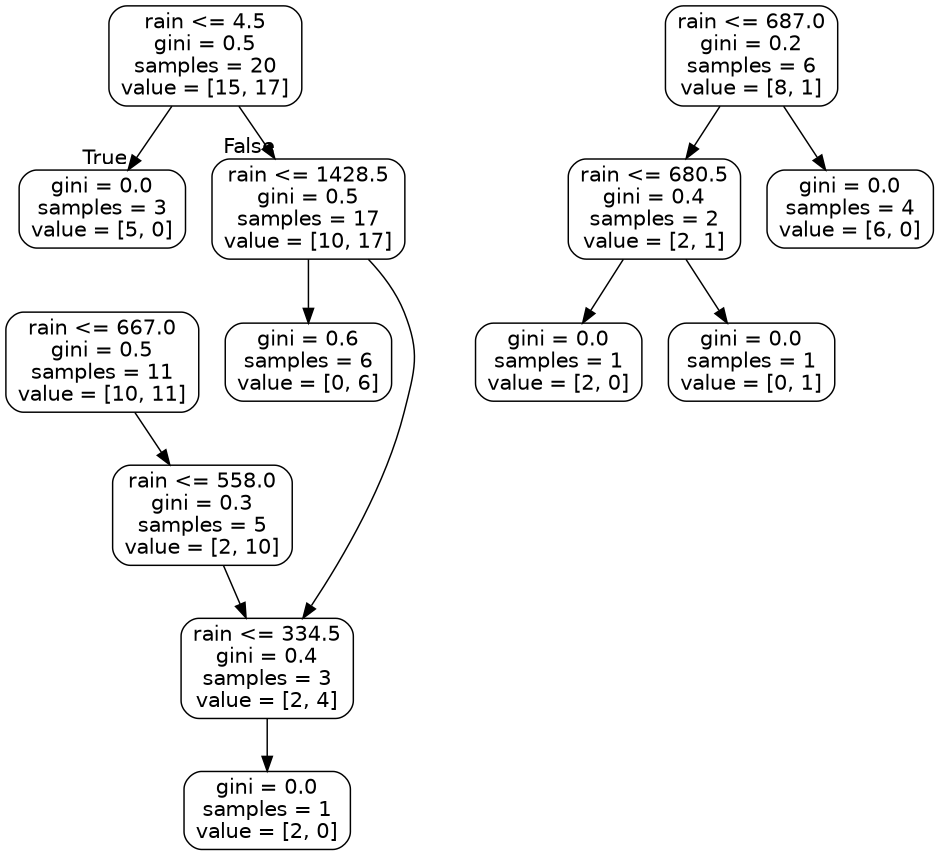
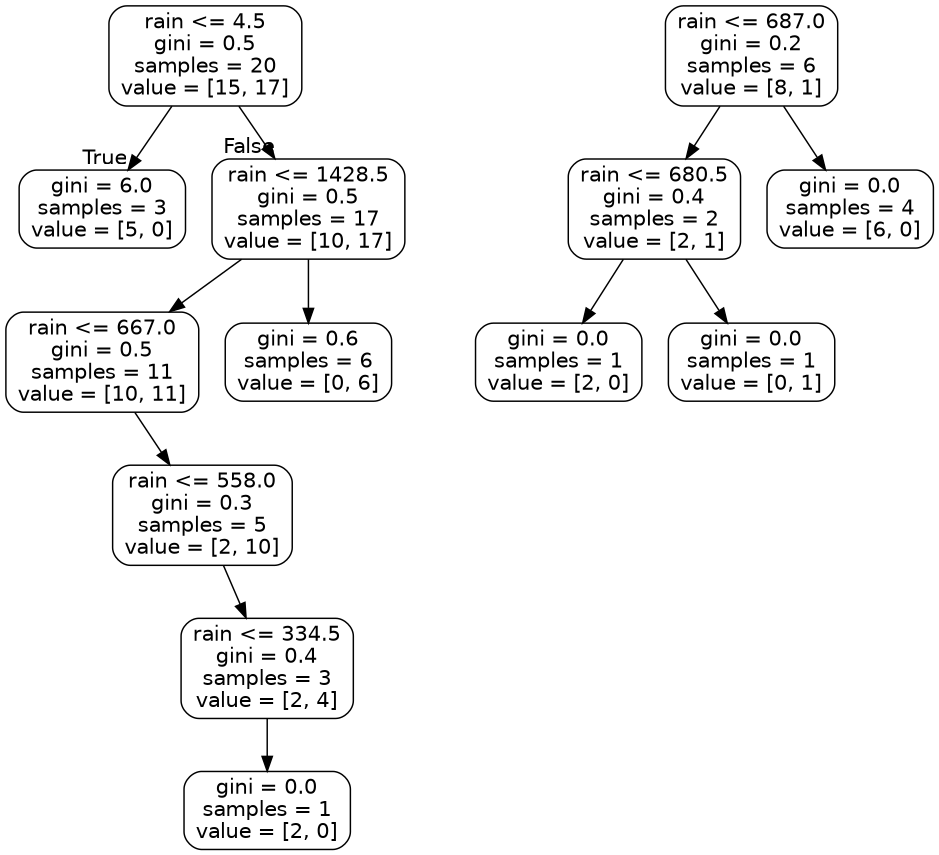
node "gini = 0.0 samples = 3 value = [5, 0]": label "gini = 0.0 samples = 3 value = [5, 0]" -> "gini = 6.0 samples = 3 value = [5, 0]"
edge "rain <= 1428.5 gini = 0.5 samples = 17 value = [10, 17]" -> "rain <= 334.5 gini = 0.4 samples = 3 value = [2, 4]": now "rain <= 1428.5 gini = 0.5 samples = 17 value = [10, 17]" -> "rain <= 667.0 gini = 0.5 samples = 11 value = [10, 11]"
